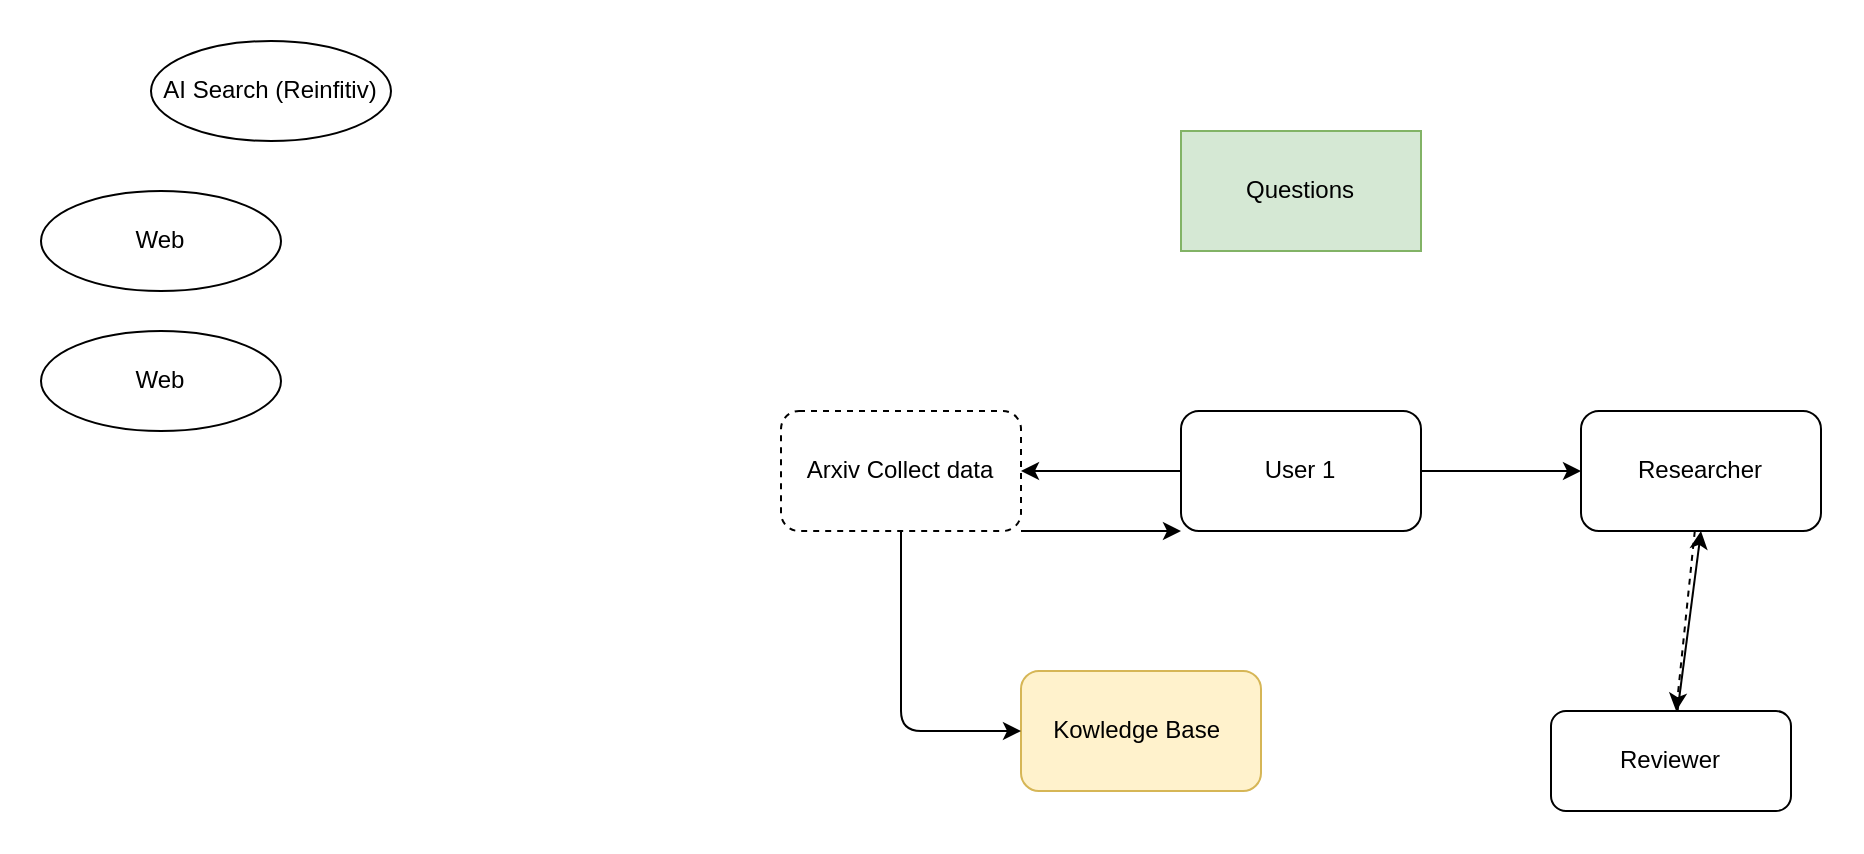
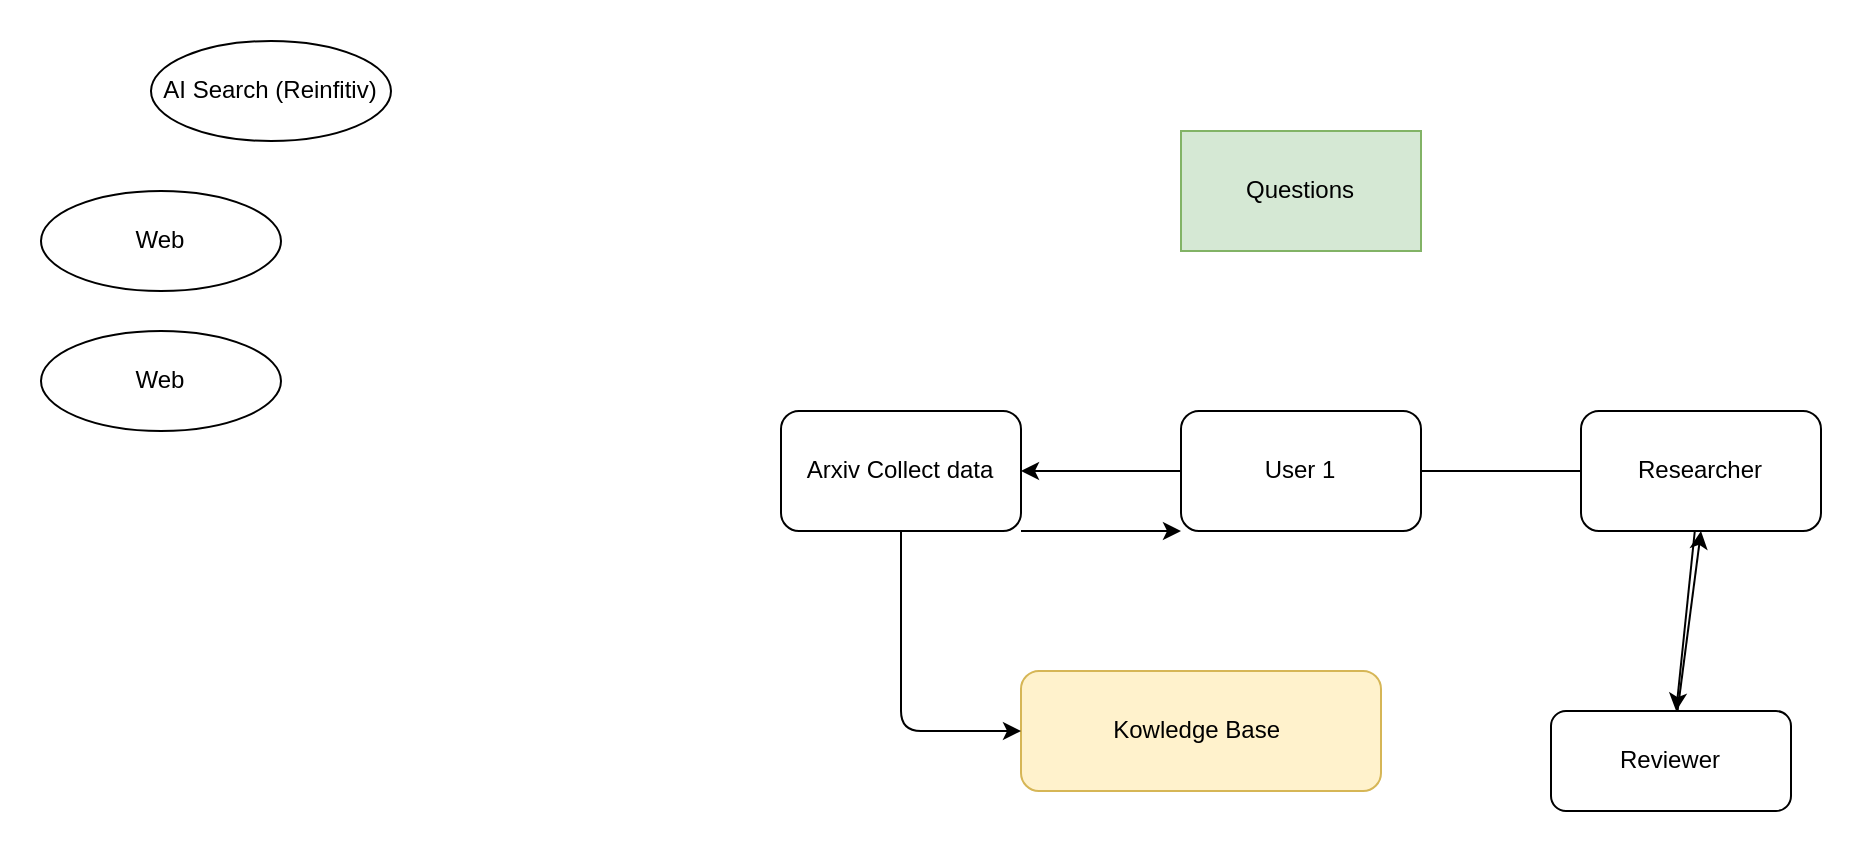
node "Arxiv Collect data": style dashed -> solid
edge "User 1" -> "Researcher": arrowhead classic -> none
edge "Researcher" -> "Reviewer": style dashed -> solid
node "Kowledge Base": size 240x120 -> 360x120
